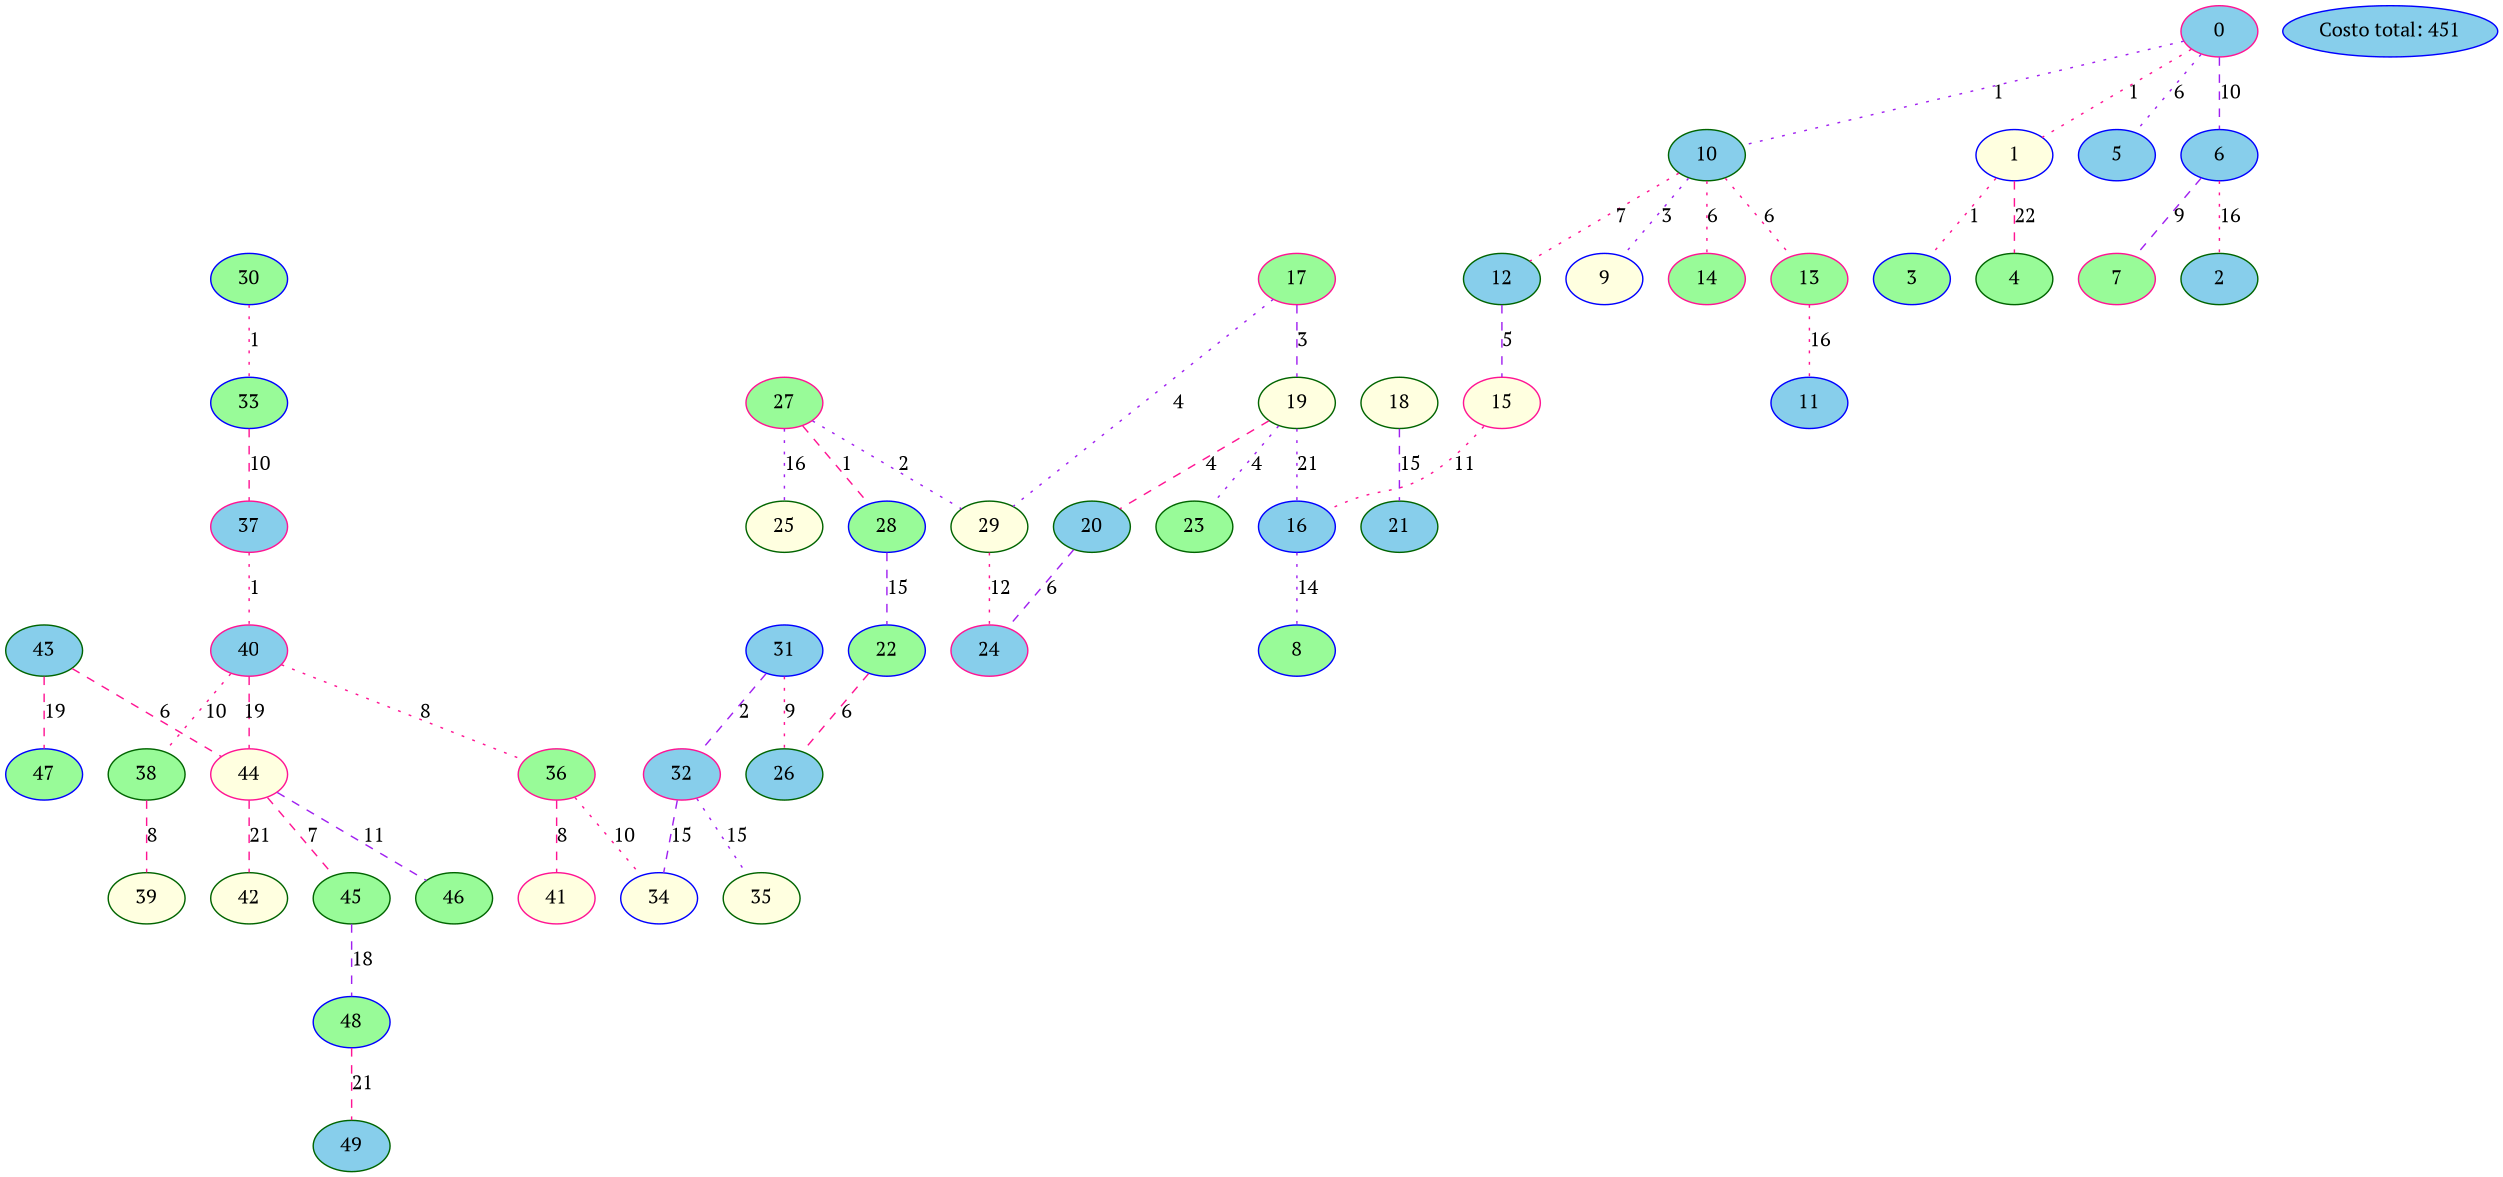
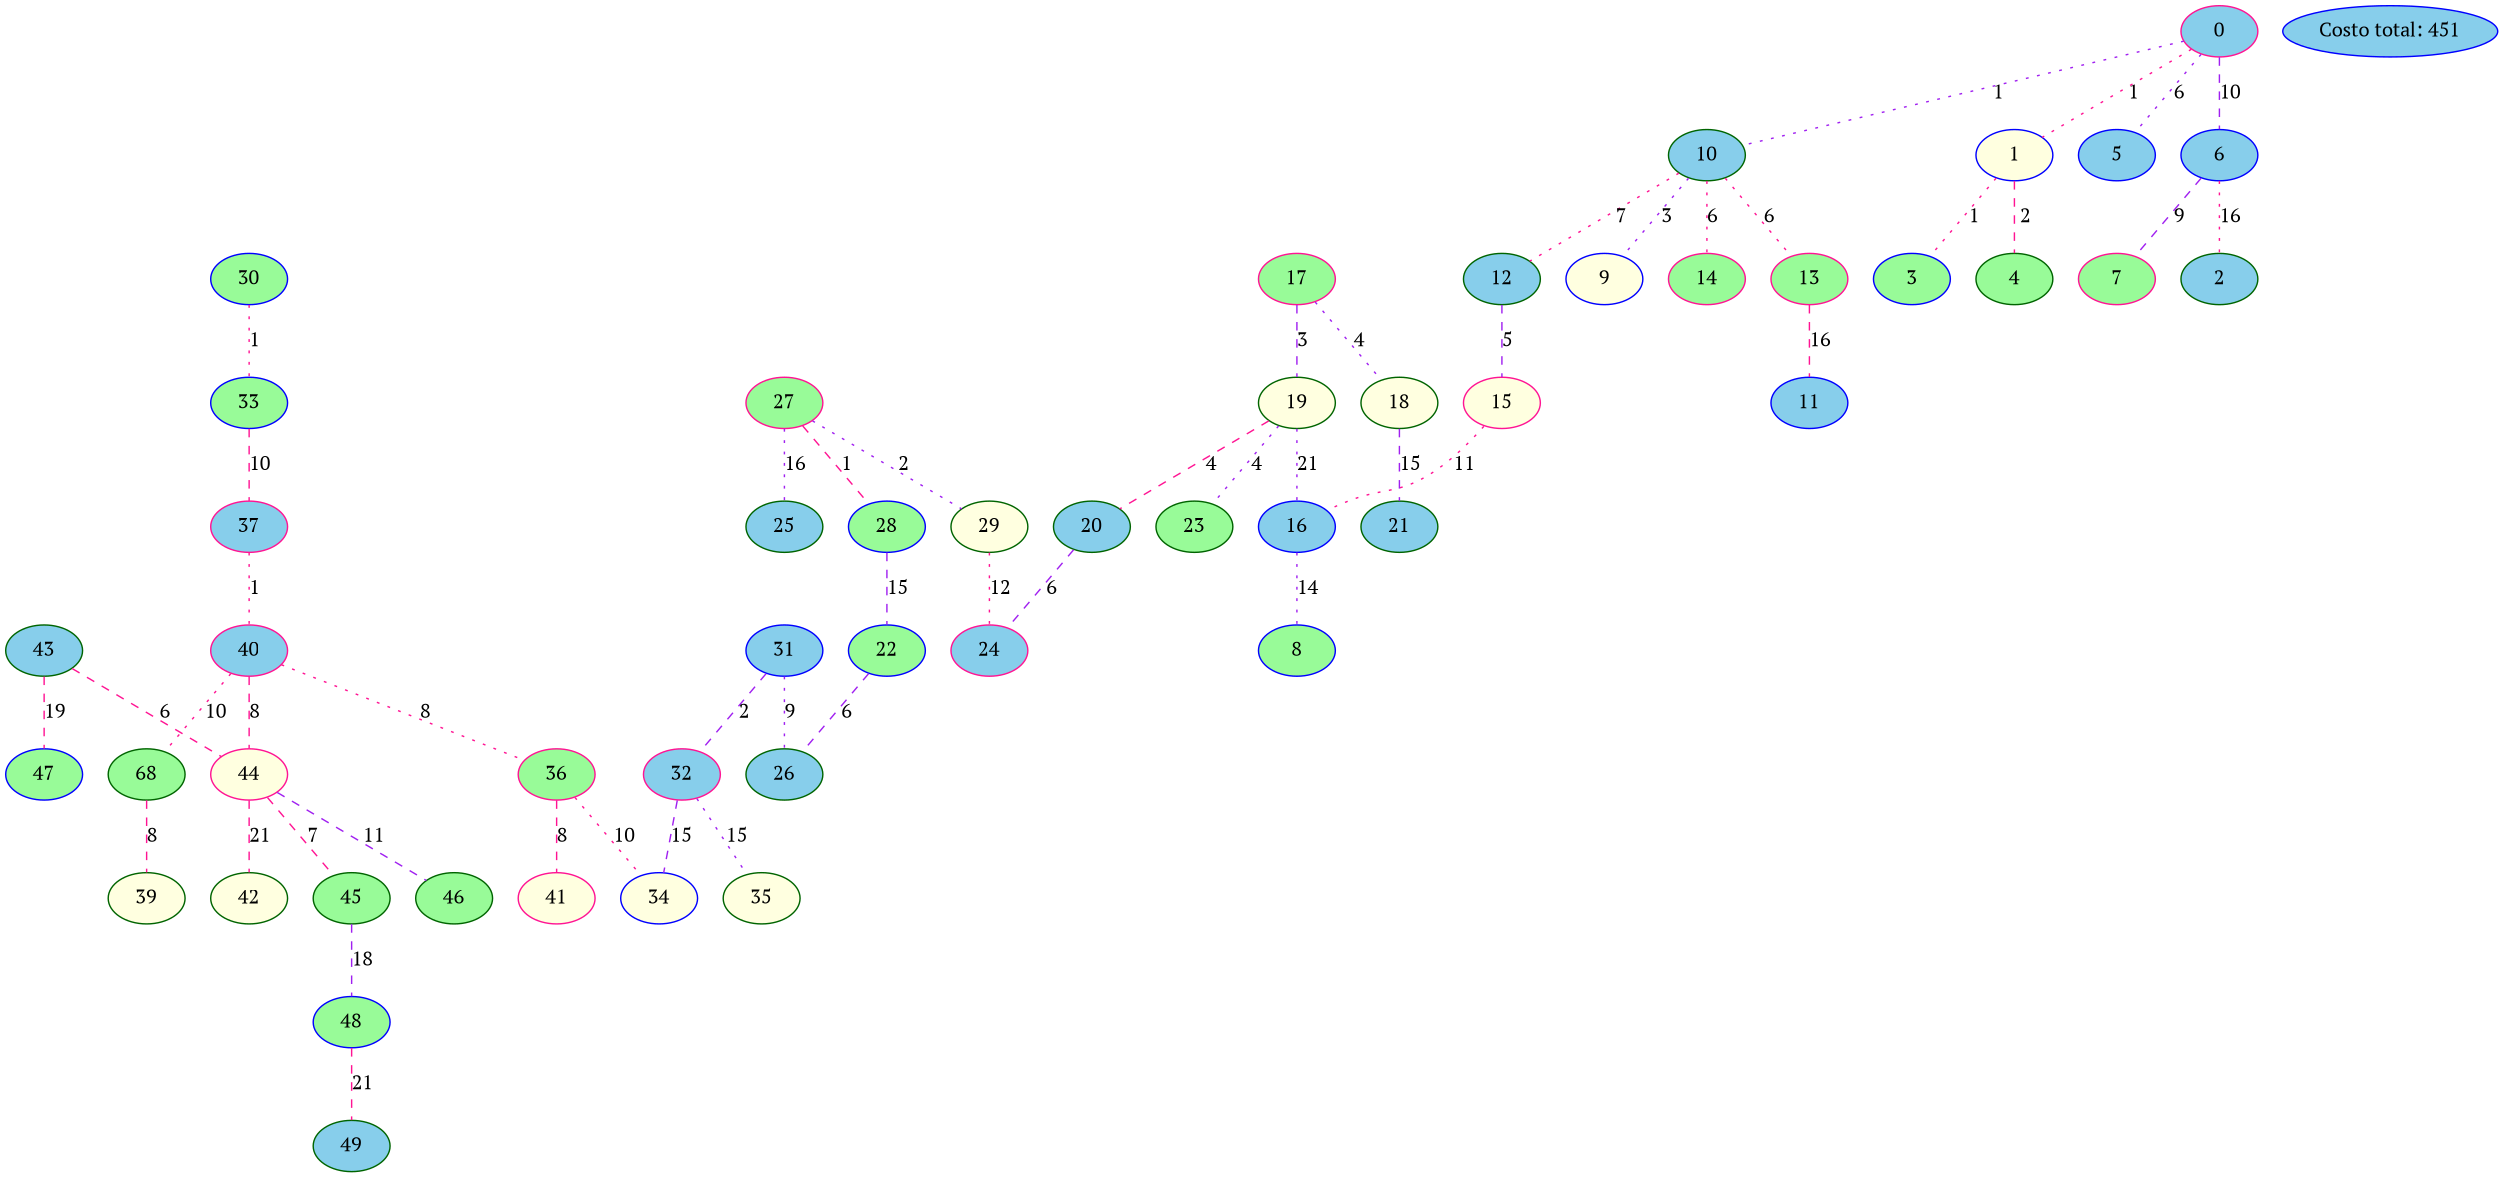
edge "1" -- "4": label "22" -> "2"
edge "13" -- "11": style dotted -> dashed
edge "17" -- "29": now "17" -- "18"
node "25": fillcolor lightyellow -> skyblue
edge "40" -- "44": label "19" -> "8"
edge "31" -- "26": color deeppink -> purple
edge "22" -- "26": color deeppink -> purple
node "38": label "38" -> "68"
